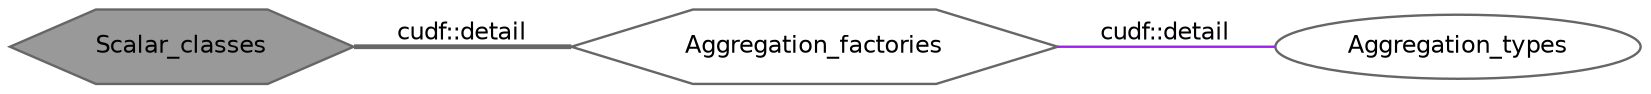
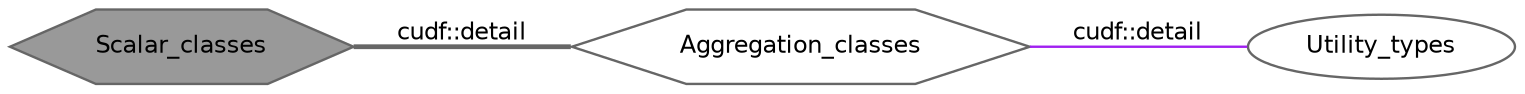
node "Aggregation_factories": label "Aggregation_factories" -> "Aggregation_classes"
node "Aggregation_types": label "Aggregation_types" -> "Utility_types"
